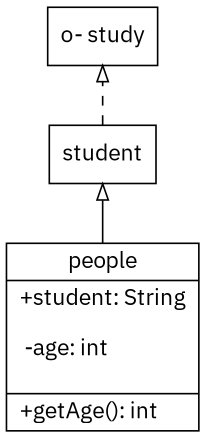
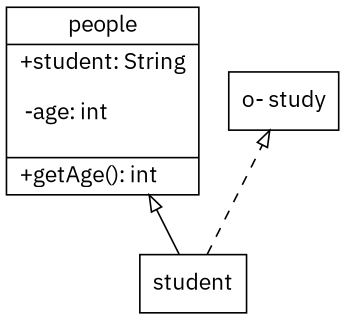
edge "people" -> "student": reversed
